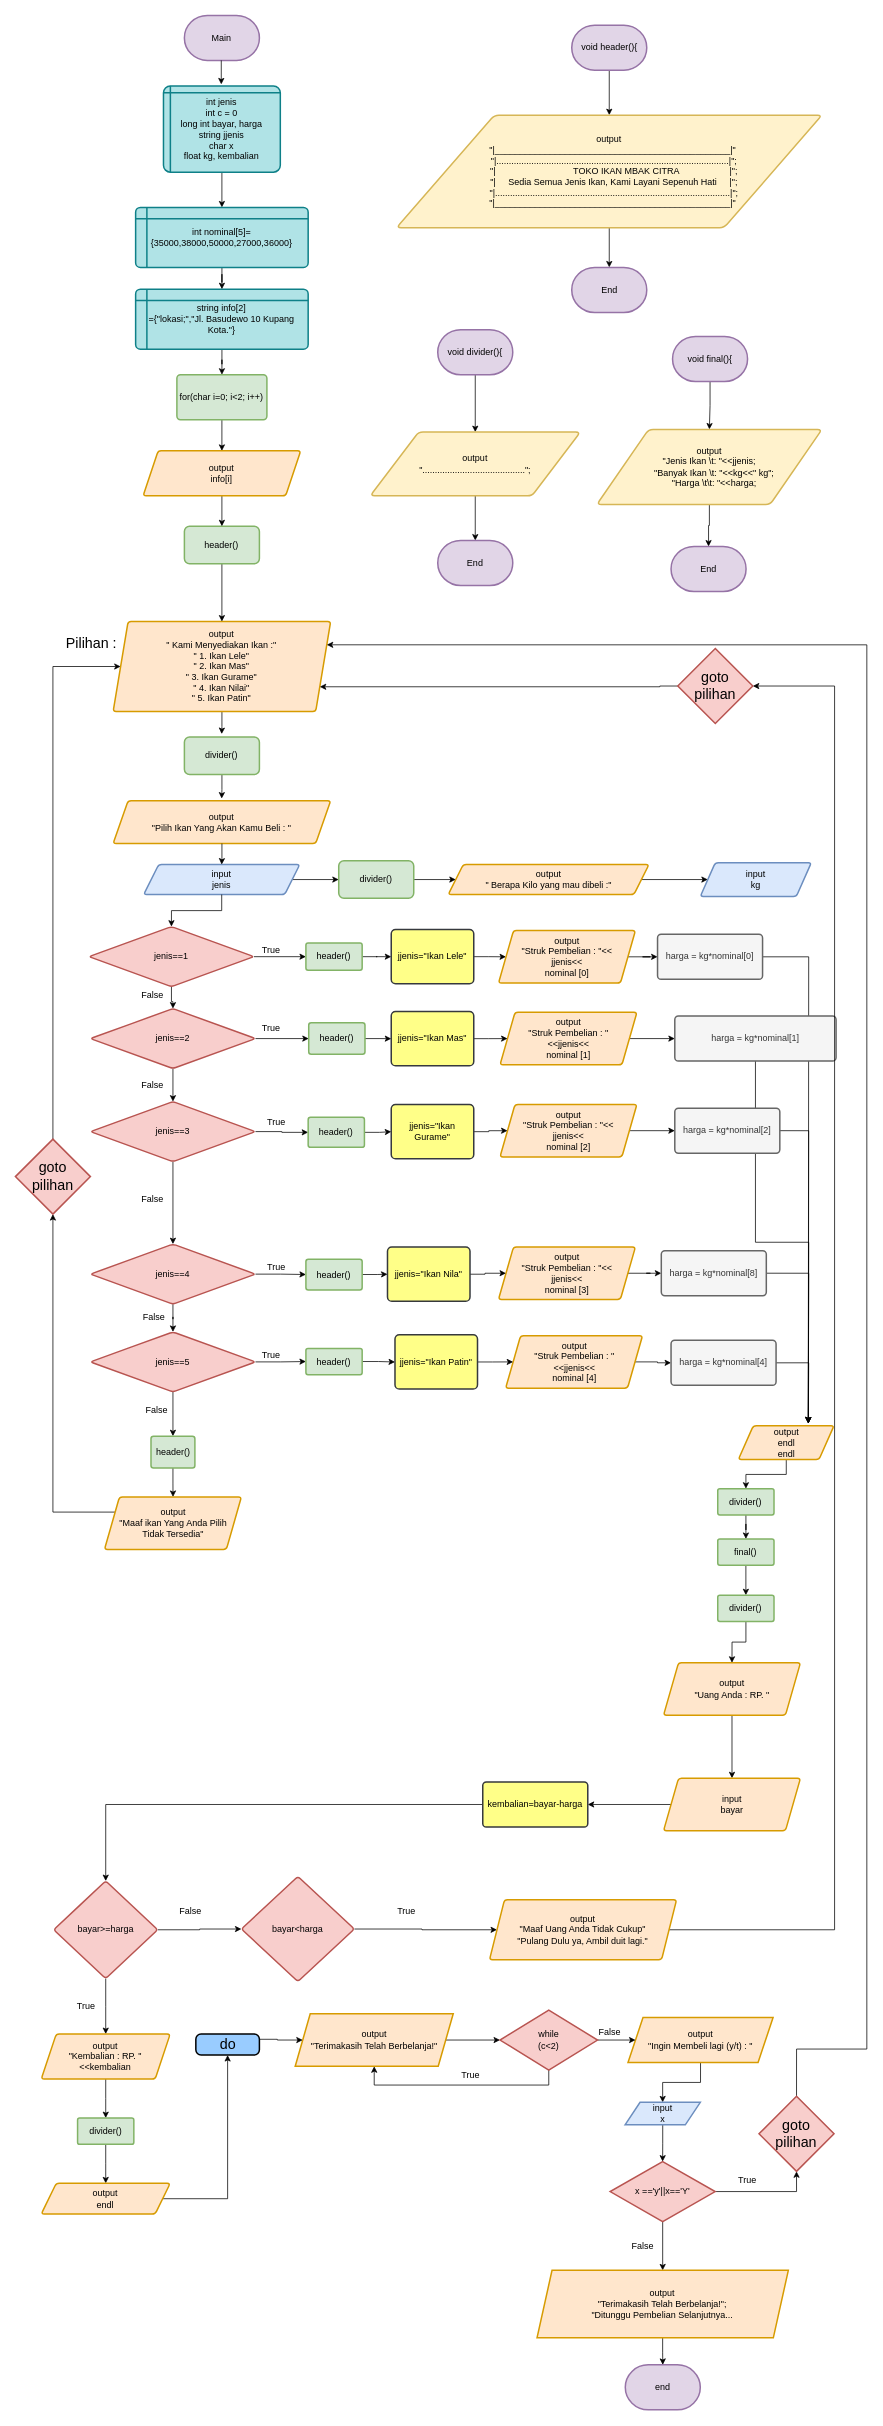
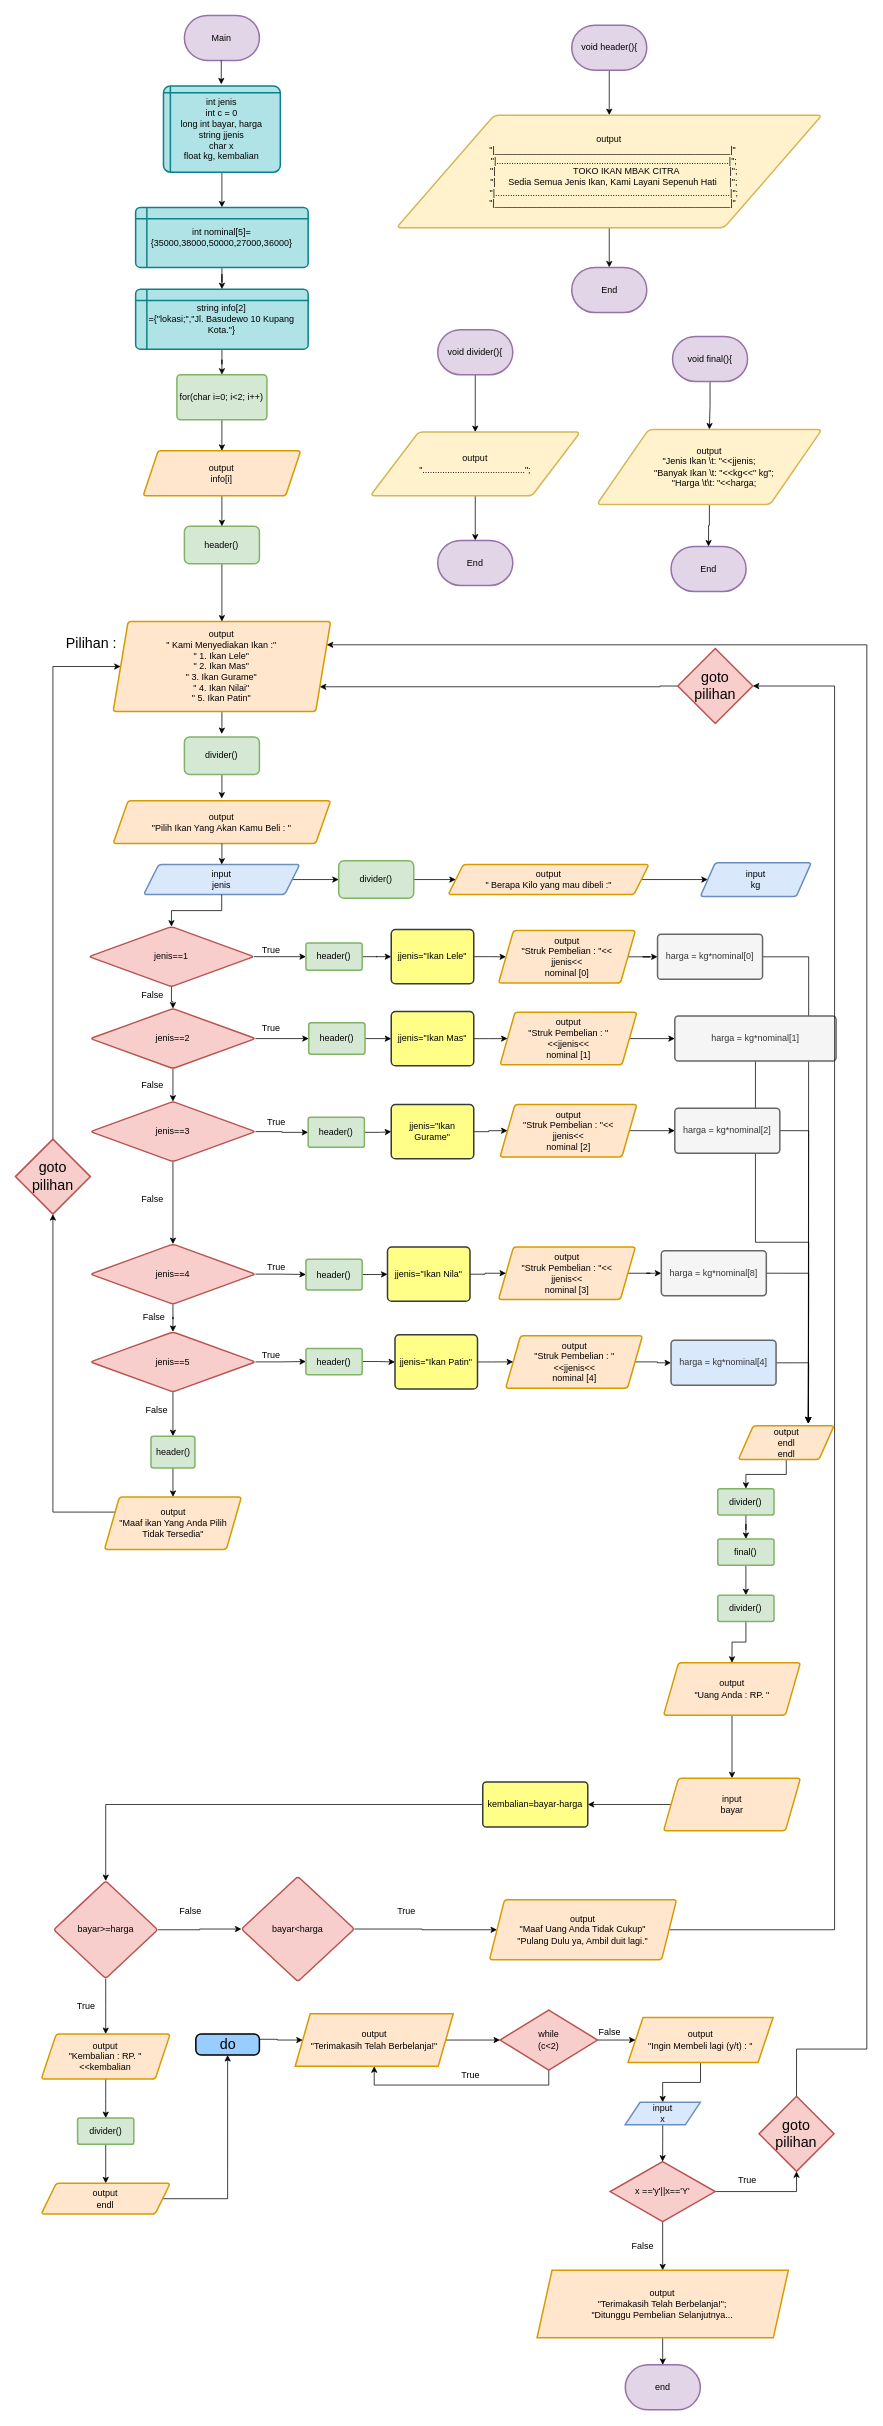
node "harga = kg*nominal[4]": fillcolor #f5f5f5 -> #dae8fc
